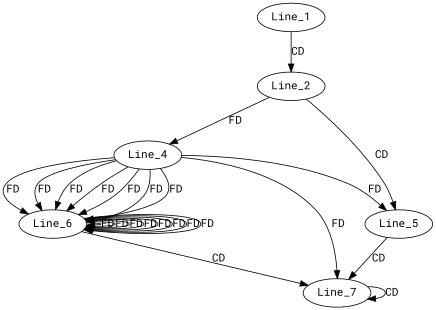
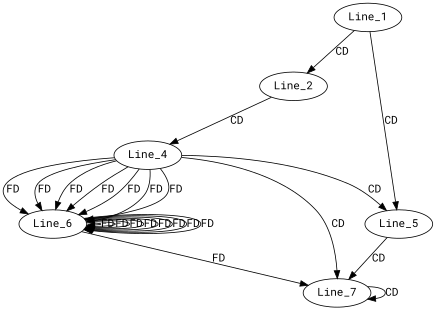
edge "Line_2" -> "Line_4": label "FD" -> "CD"
edge "Line_2" -> "Line_5": now "Line_1" -> "Line_5"
edge "Line_4" -> "Line_5": label "FD" -> "CD"
edge "Line_4" -> "Line_7": label "FD" -> "CD"
edge "Line_6" -> "Line_7": label "CD" -> "FD"
